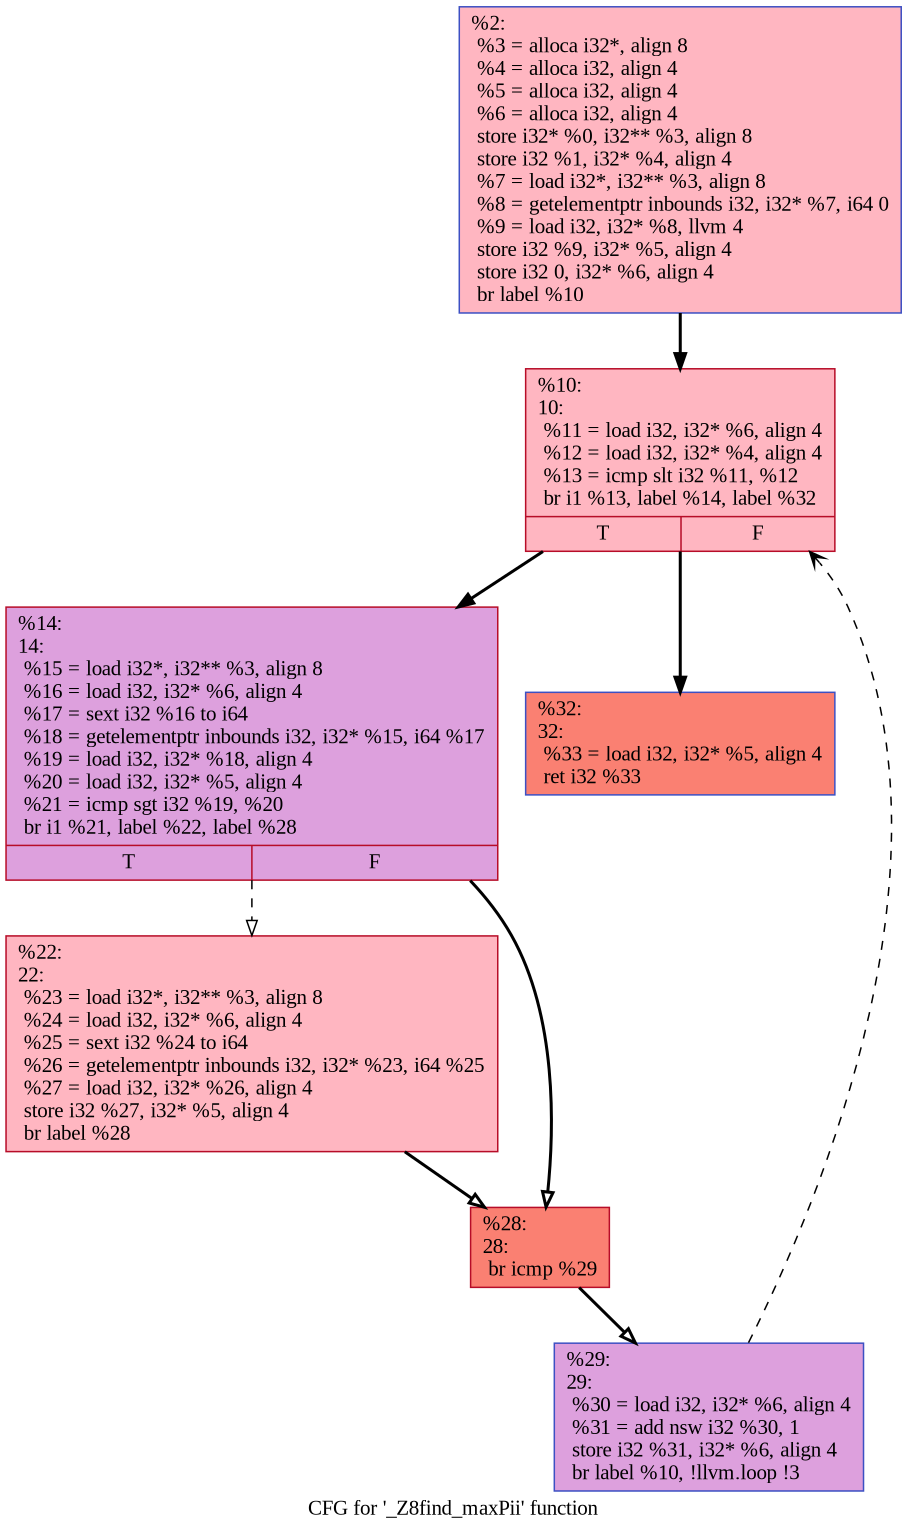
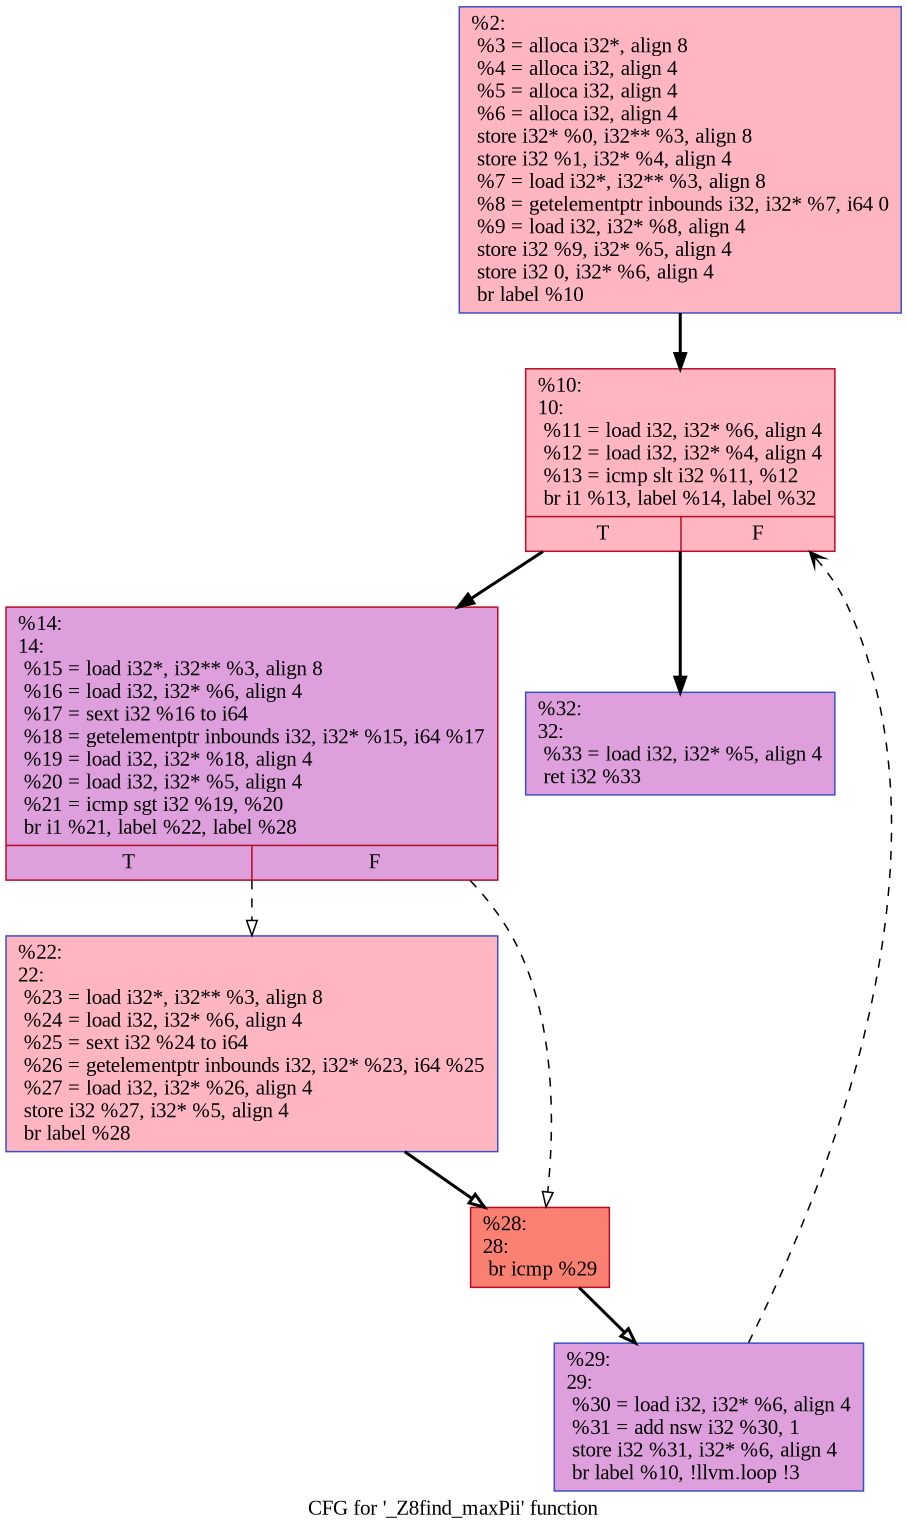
node "%2:": text "%9 = load i32, i32* %8, llvm 4" -> "%9 = load i32, i32* %8, align 4"
node "%32:": fillcolor salmon -> plum
edge "%14:" -> "%28:": style bold -> dashed
node "%22:": color #b70d28ff -> #3d50c3ff
